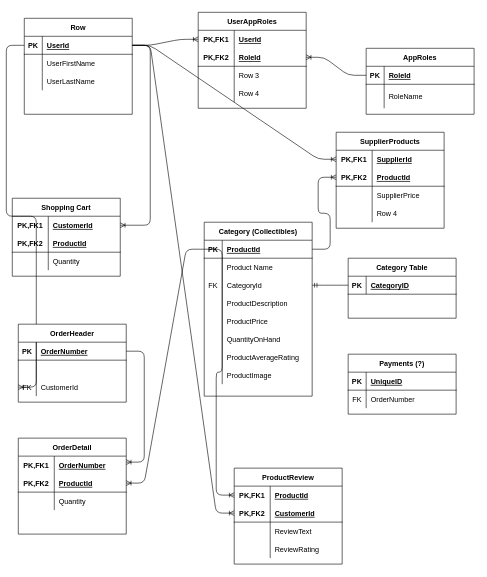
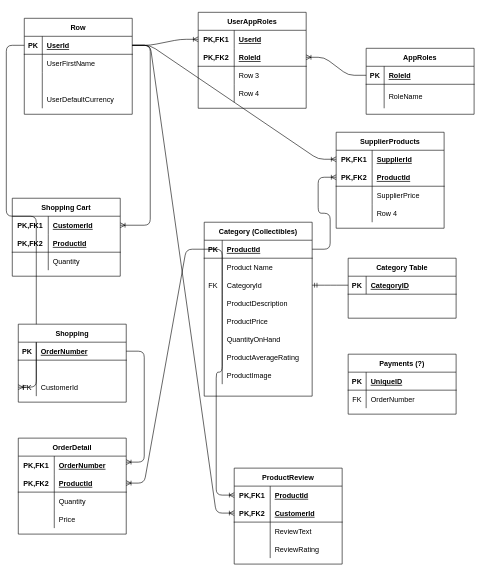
node "UserLastName": removed
node "UserDefaultCurrency": added
node "OrderHeader": label "OrderHeader" -> "Shopping"
node "Price": added
